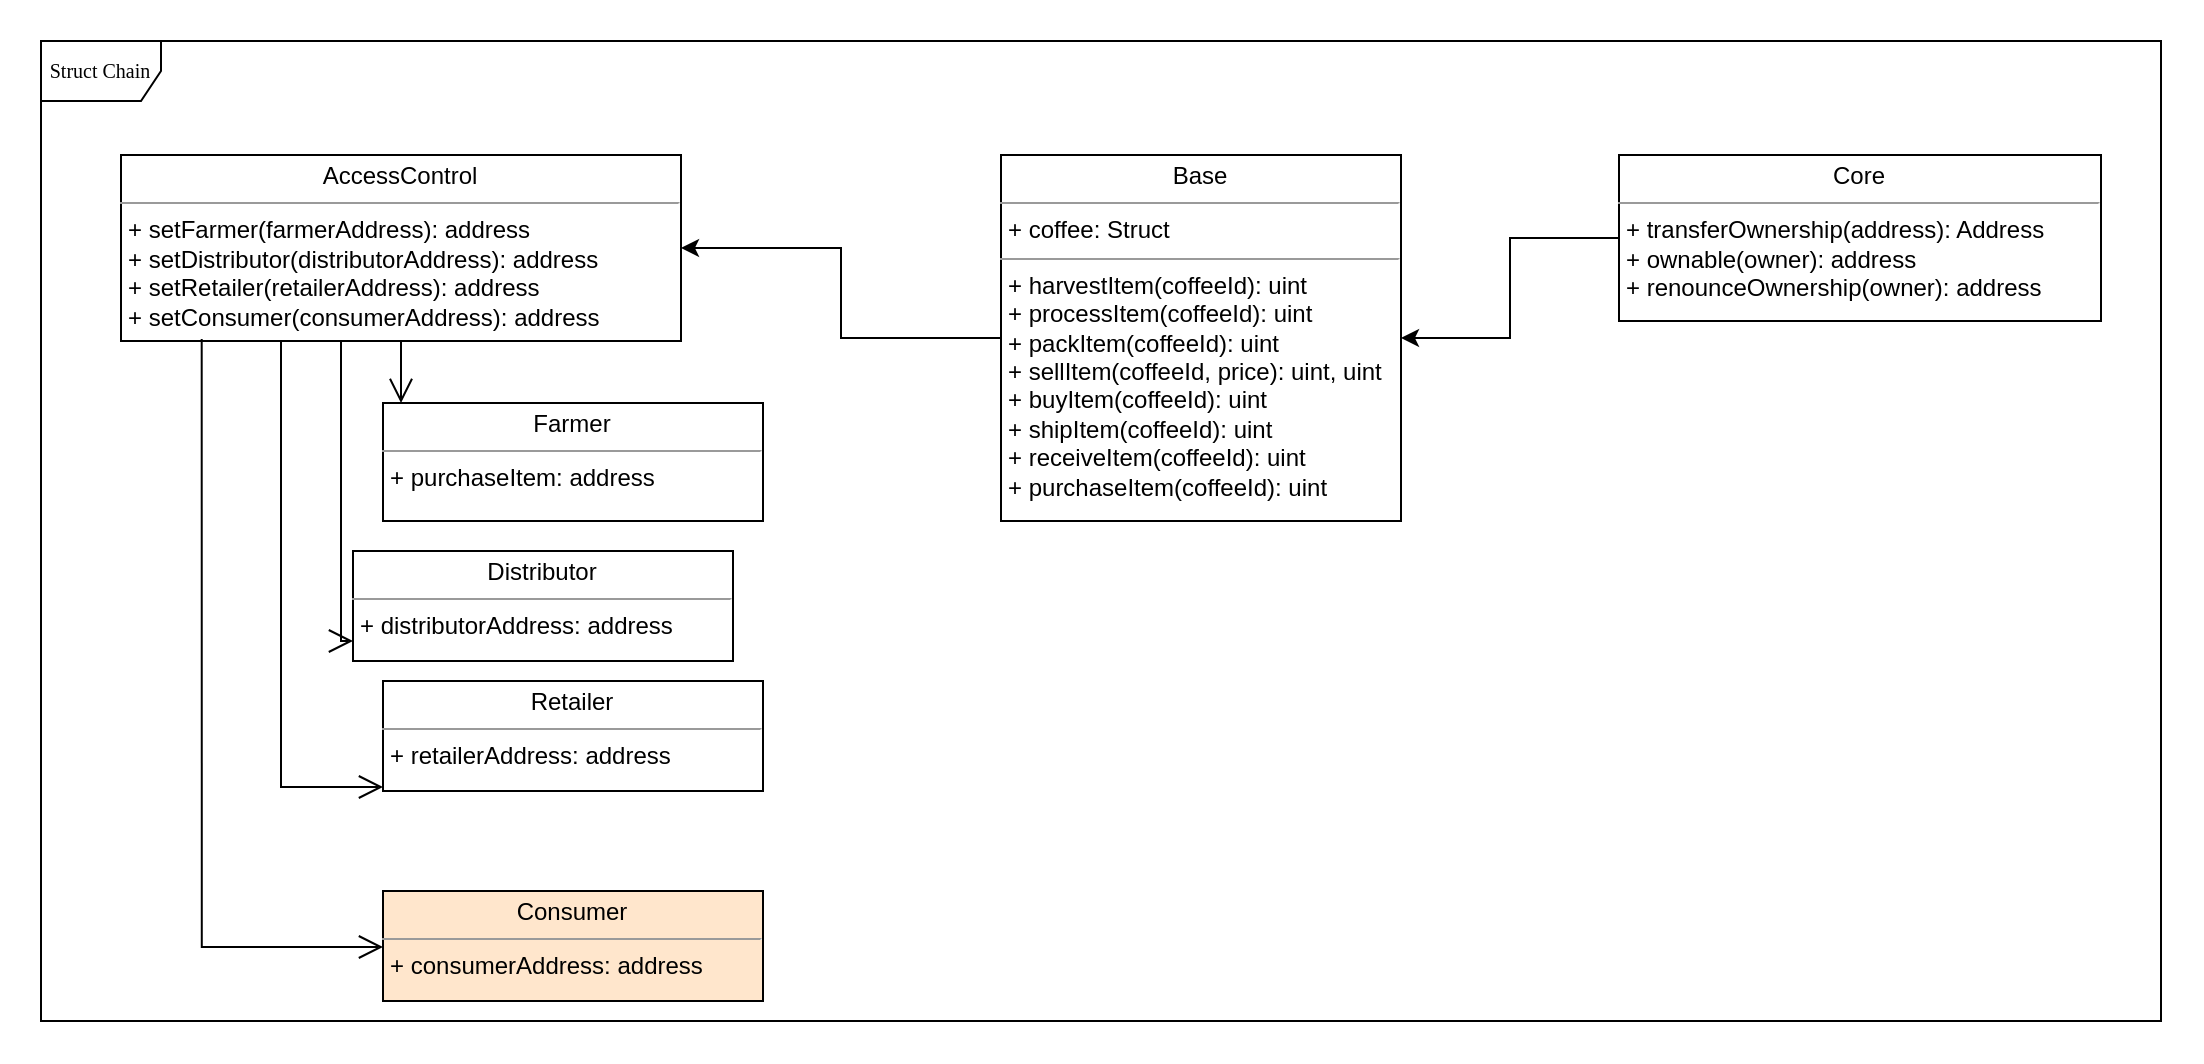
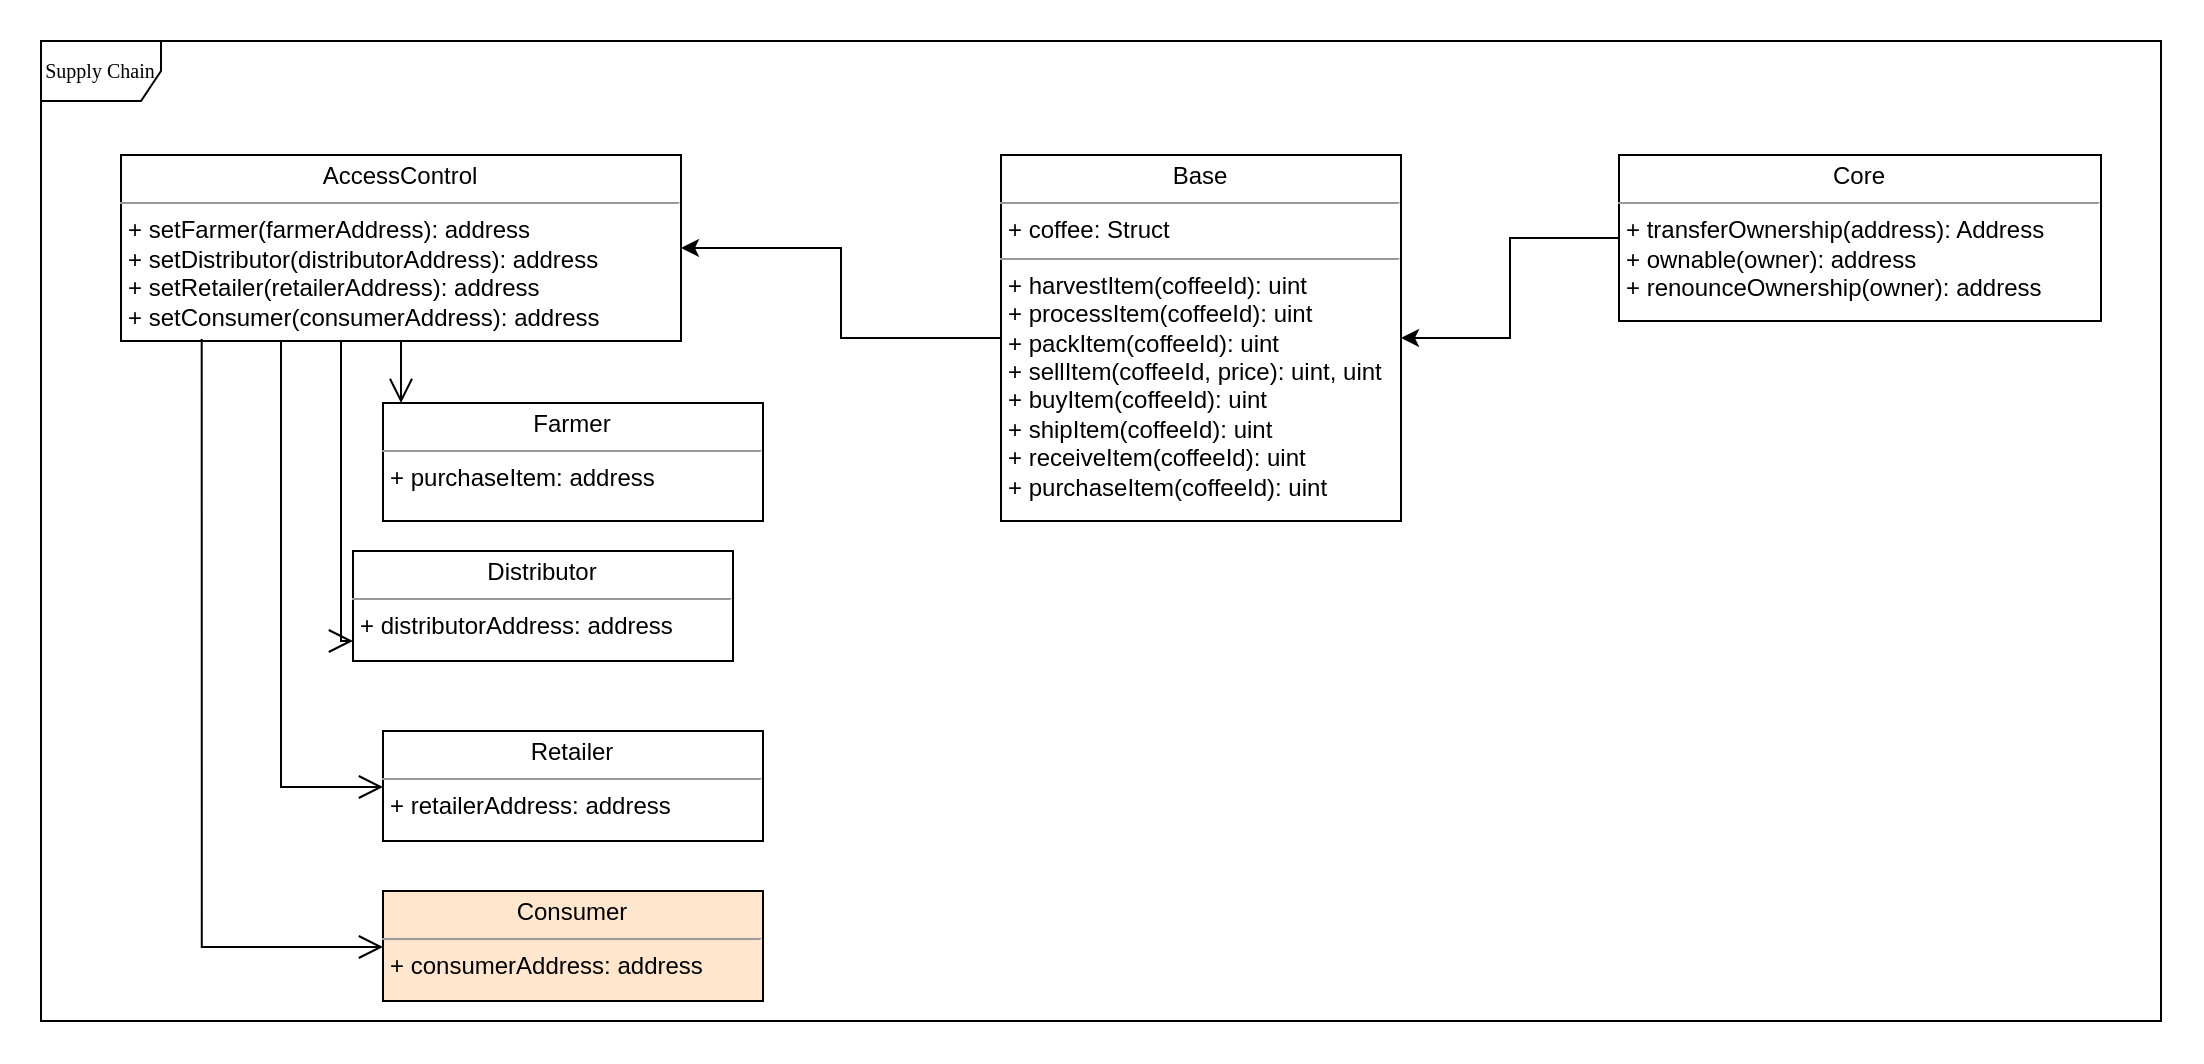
node "Struct Chain": label "Struct Chain" -> "Supply Chain"
node "Retailer + retailerAddress: address": moved (573, 736) -> (573, 786)
